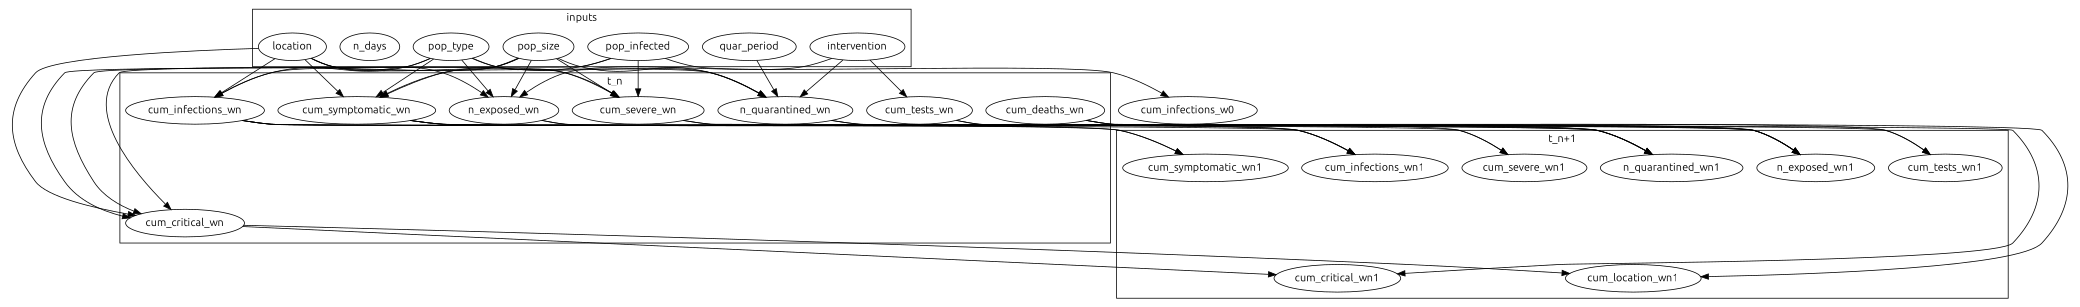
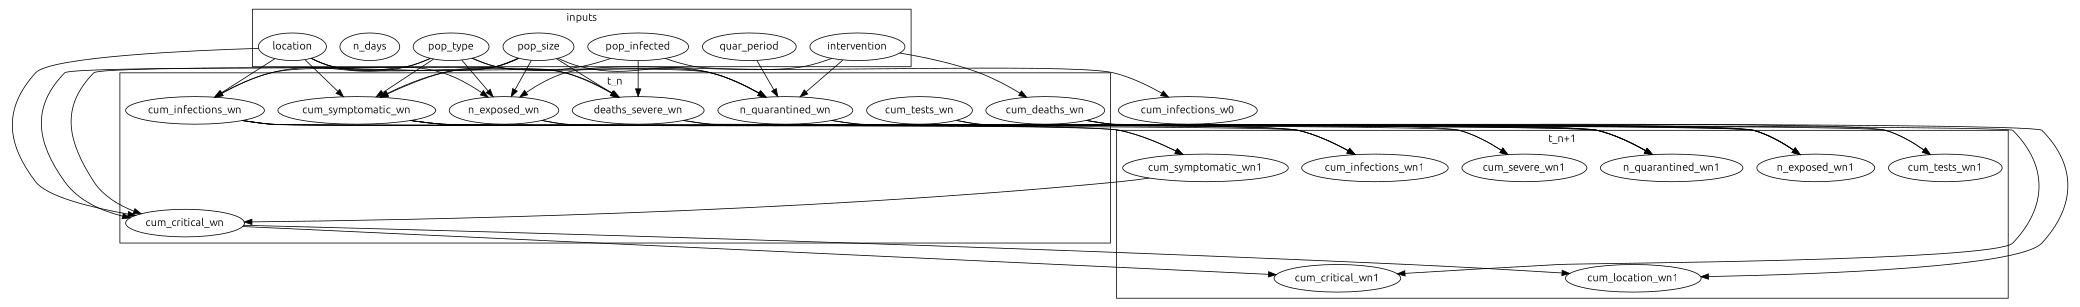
edge "pop_infected" -> "cum_critical_wn": now "cum_symptomatic_wn1" -> "cum_critical_wn"
edge "intervention" -> "cum_tests_wn": now "intervention" -> "cum_deaths_wn"
node "cum_severe_wn": label "cum_severe_wn" -> "deaths_severe_wn"
